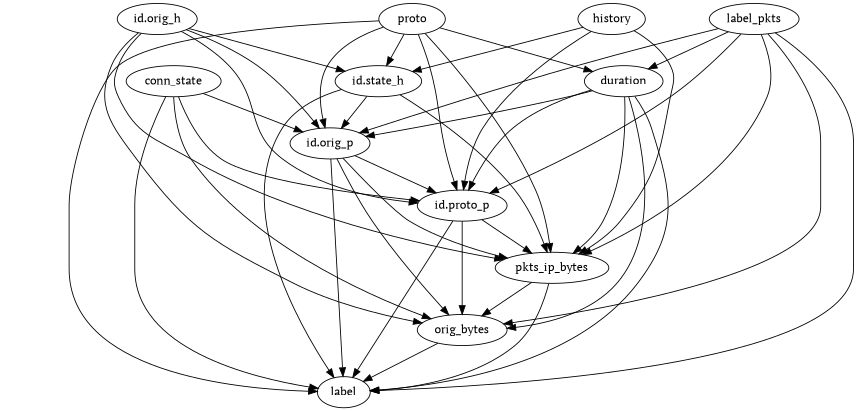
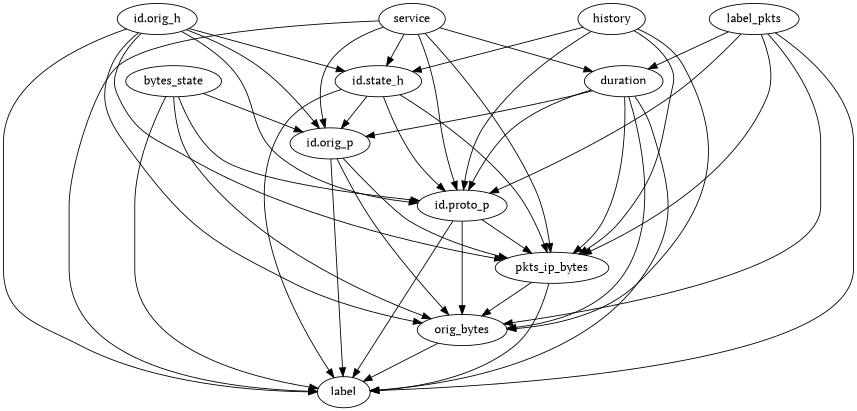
node "proto": label "proto" -> "service"
edge "label_pkts" -> "id.orig_p": removed
node "conn_state": label "conn_state" -> "bytes_state"
edge "id.orig_p" -> "id.proto_p": now "id.state_h" -> "id.proto_p"
edge "history" -> "orig_bytes": added
edge "id.orig_h" -> "label": added
